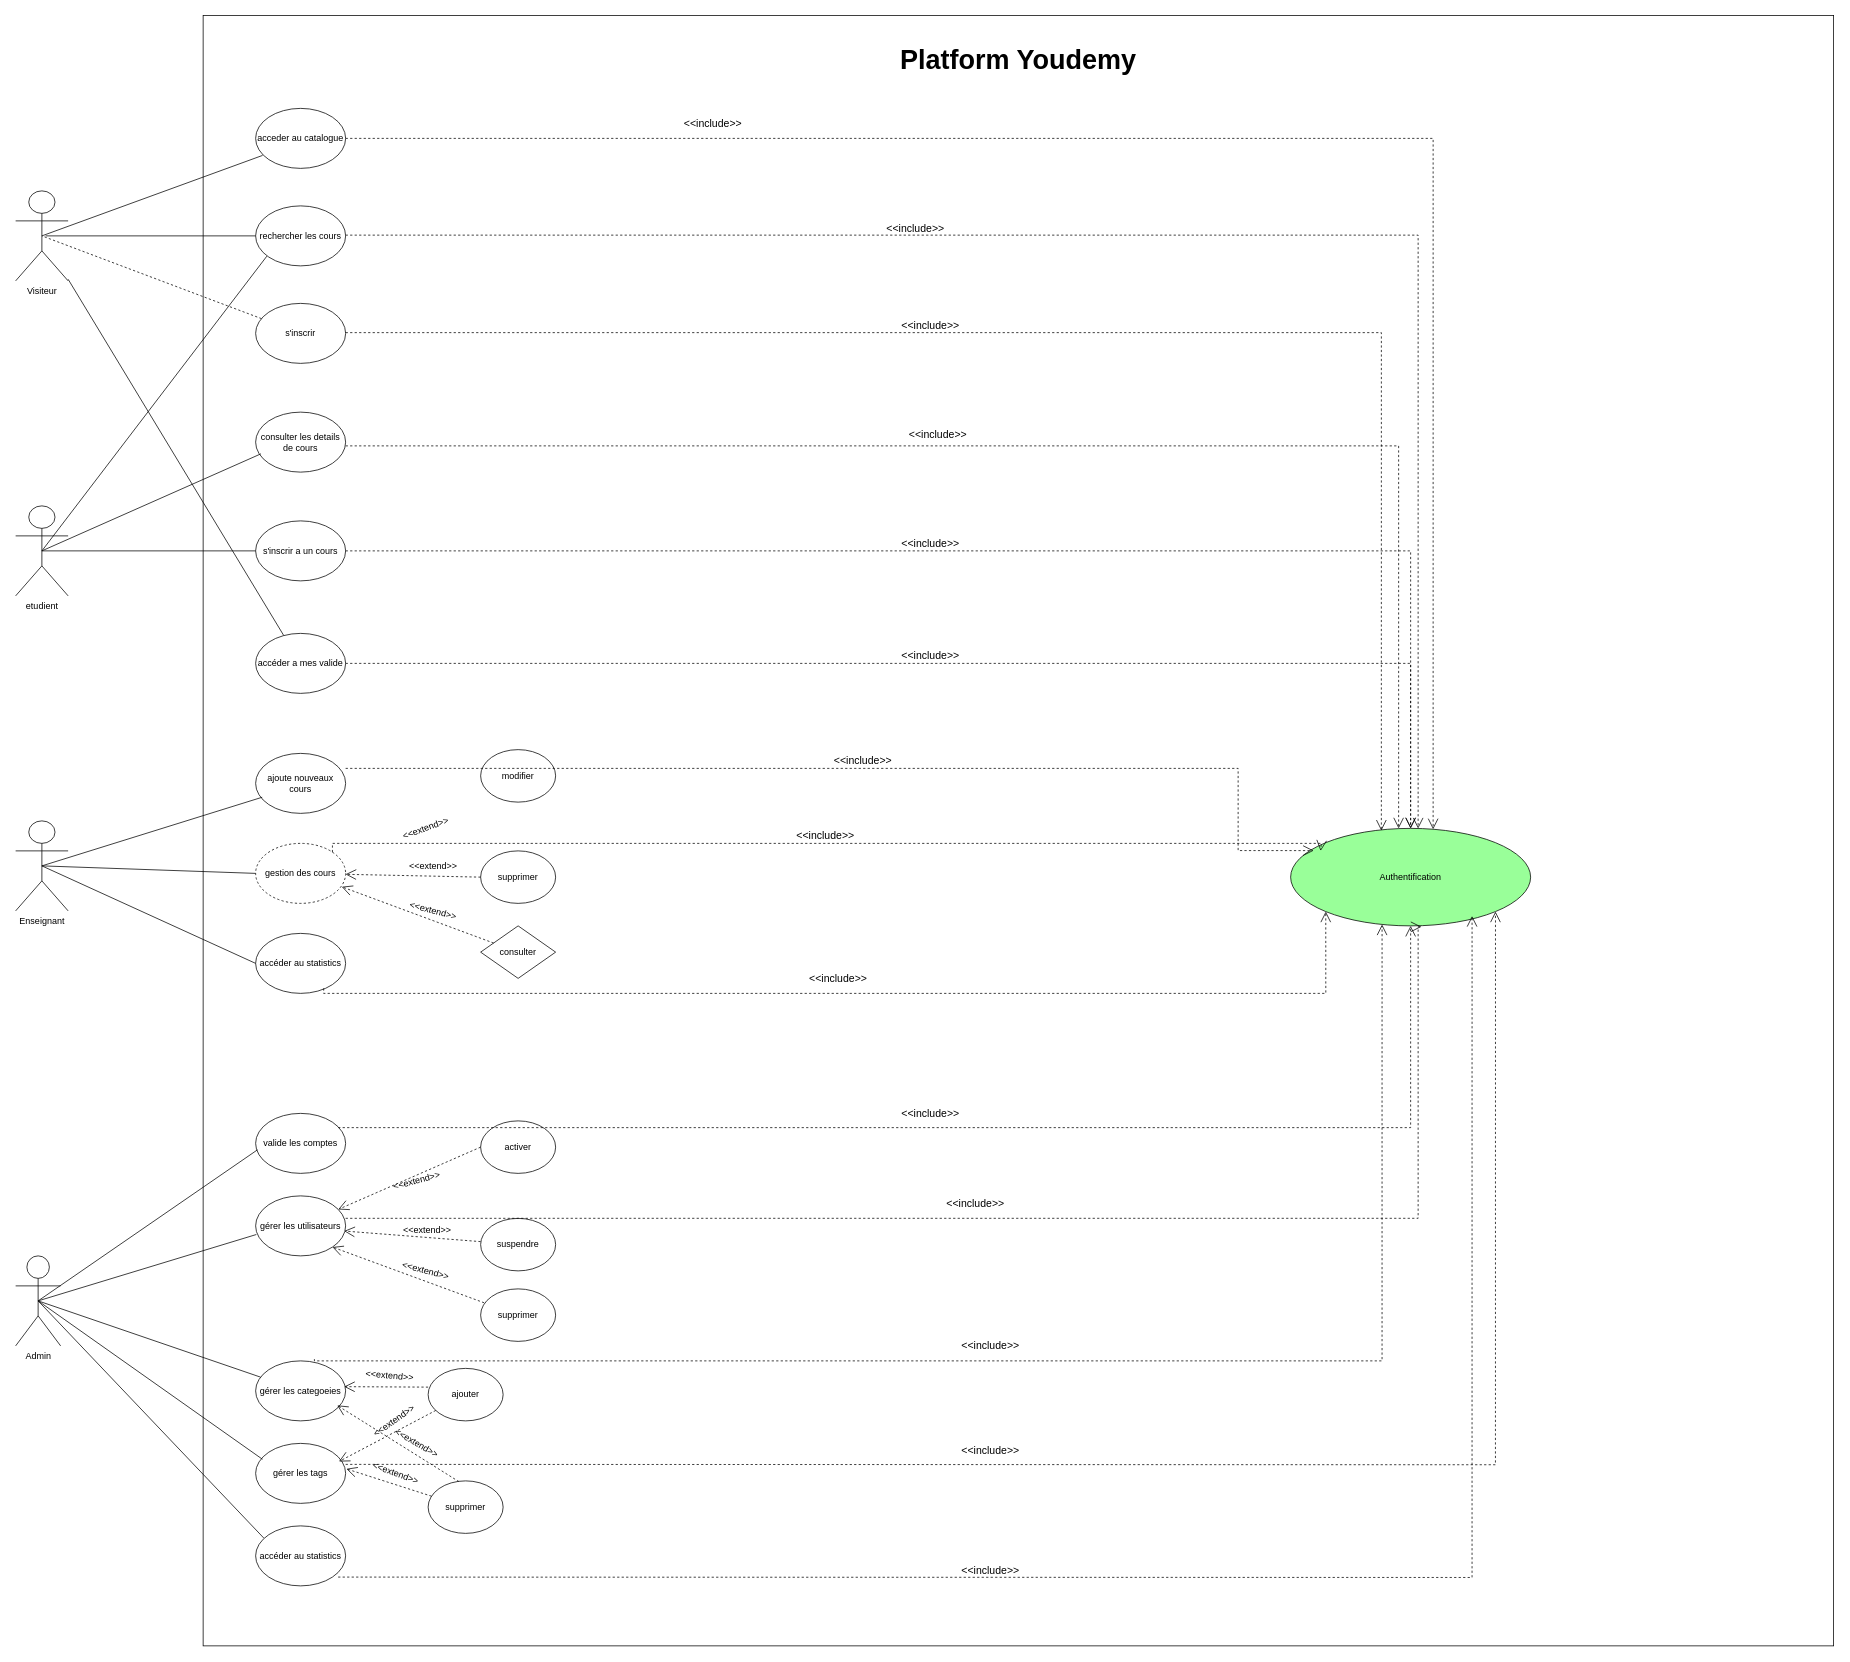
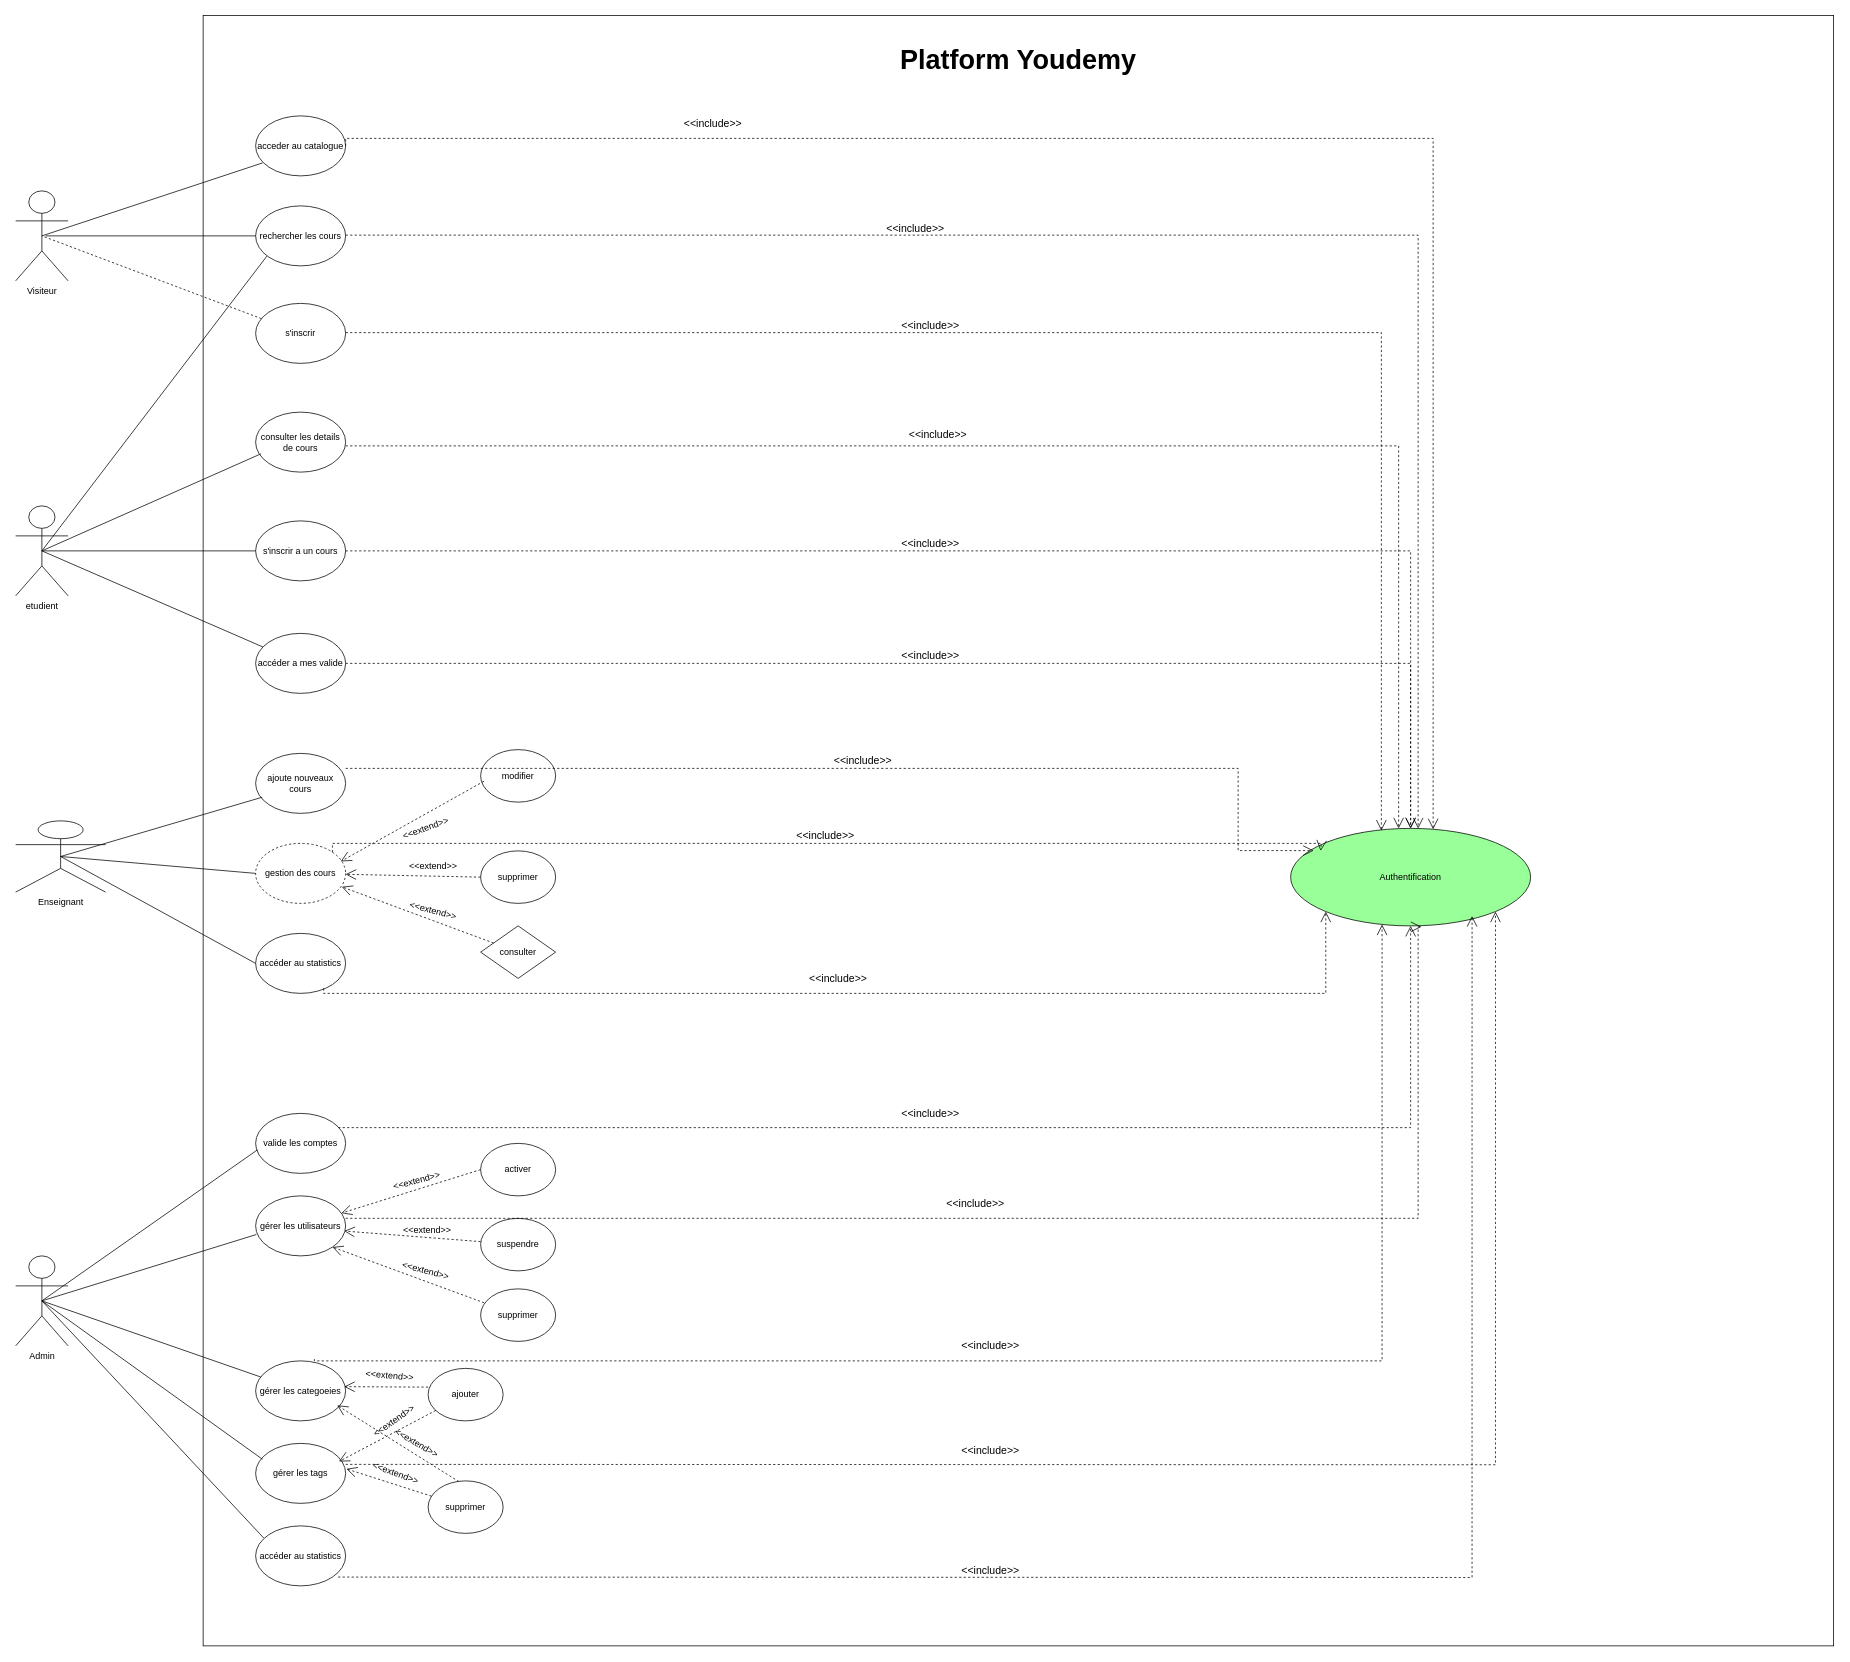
node "acceder au catalogue": moved (300, 138) -> (300, 146)
edge "Visiteur" -- "accéder a mes valide": now "etudient" -- "accéder a mes valide"
edge "modifier" -> "gestion des cours": added
node "Enseignant": size 53x90 -> 90x71
node "activer": moved (518, 1147) -> (518, 1170)
node "Admin": size 45x90 -> 53x90
